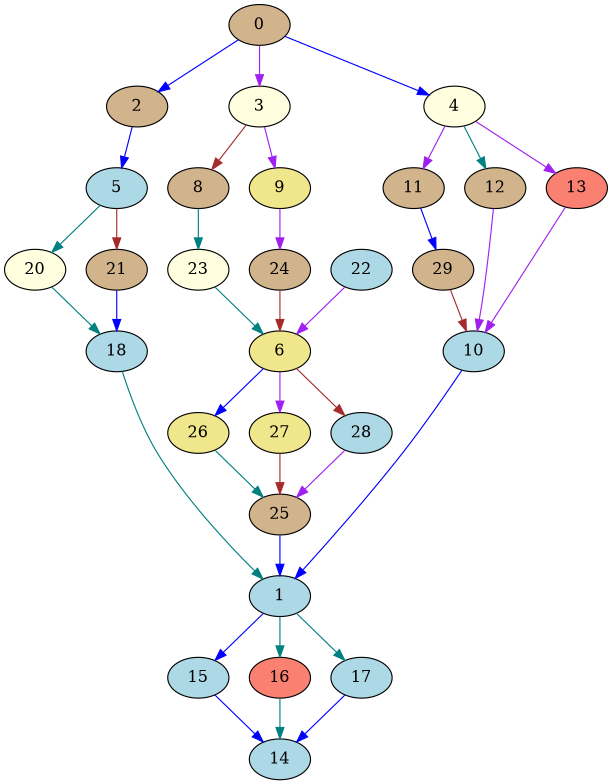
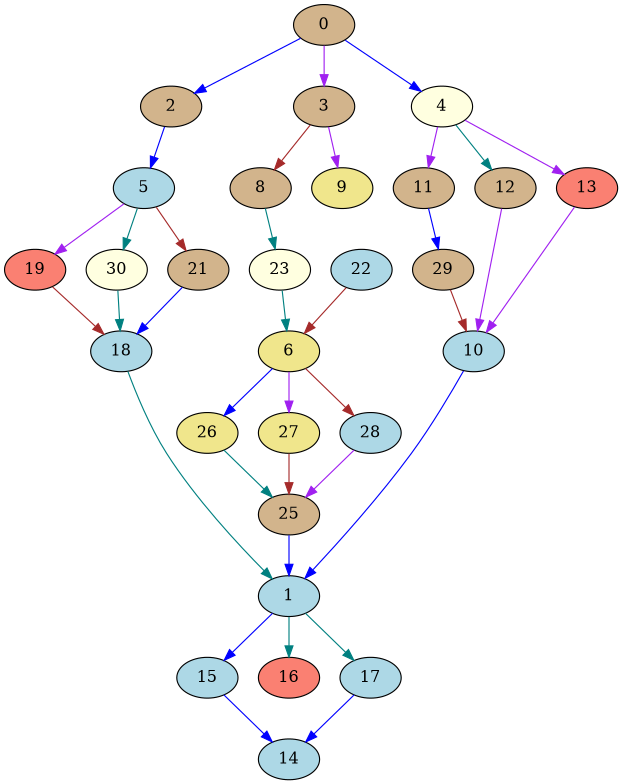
node "3": fillcolor lightyellow -> tan
node "19": added
node "20": label "20" -> "30"
node "24": removed
edge "22" -> "6": color purple -> brown
edge "16" -> "14": removed
